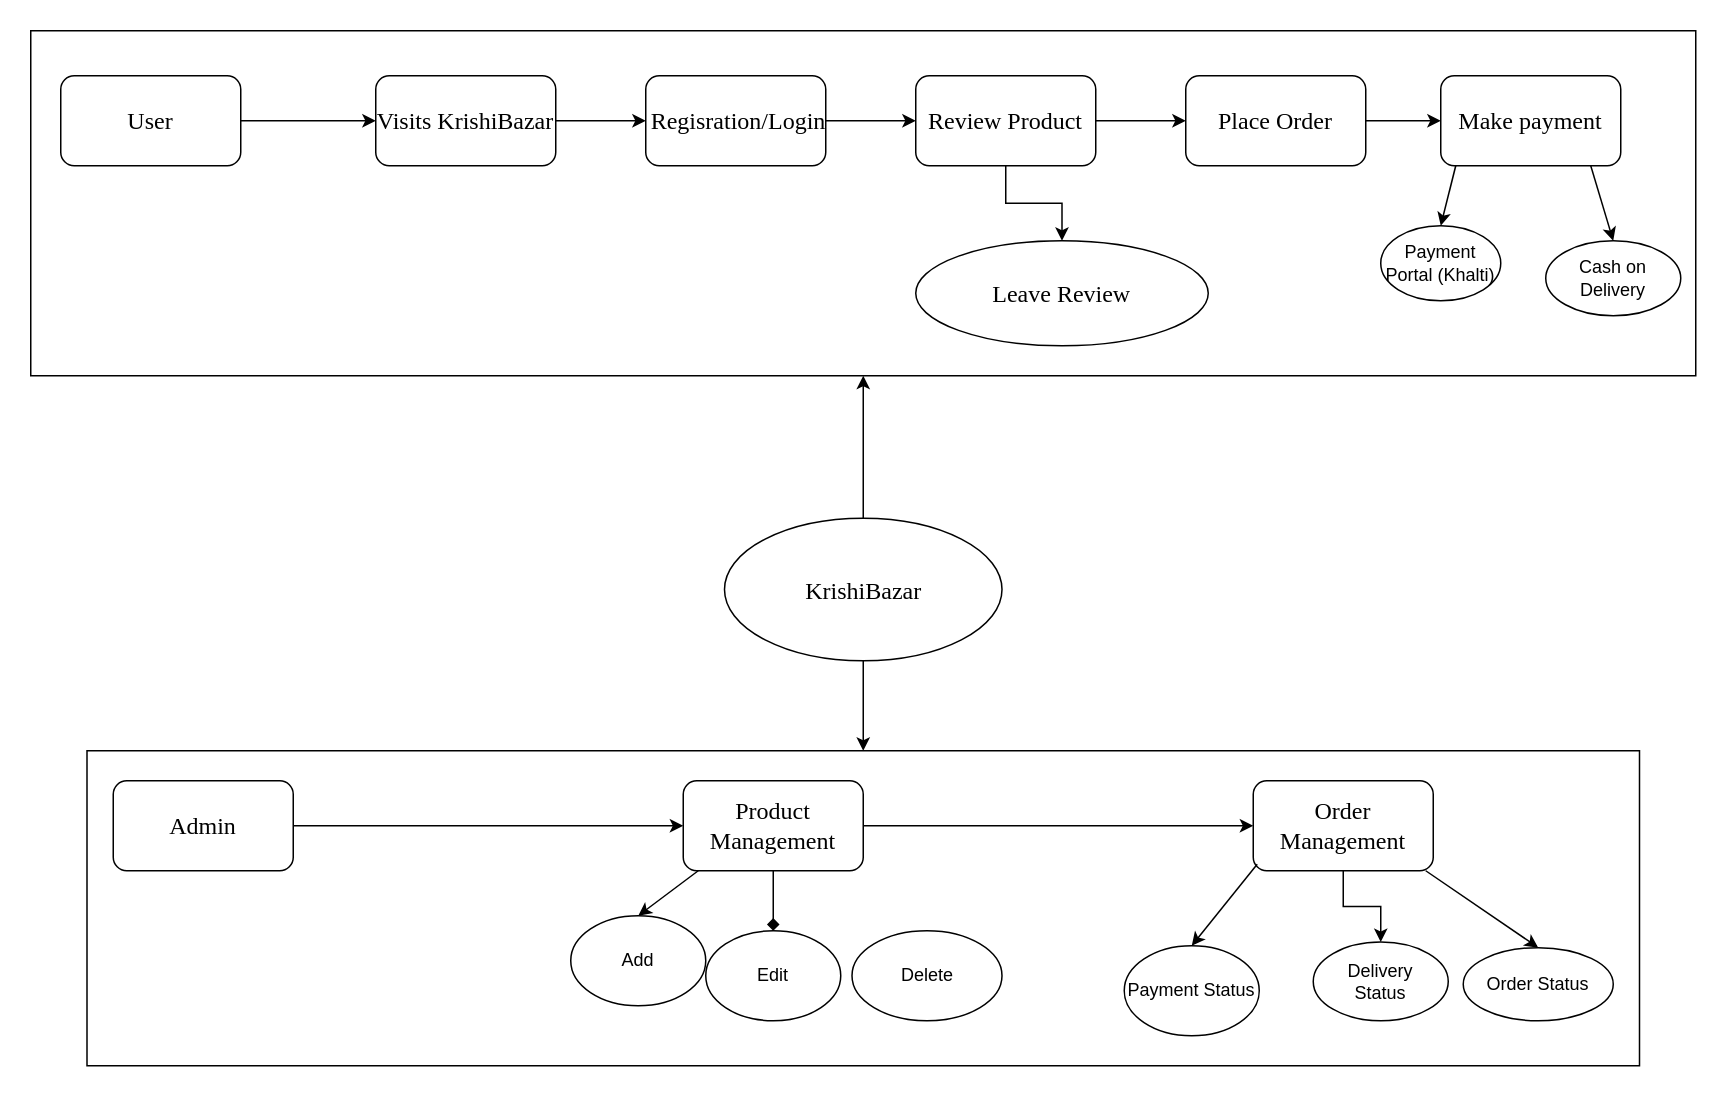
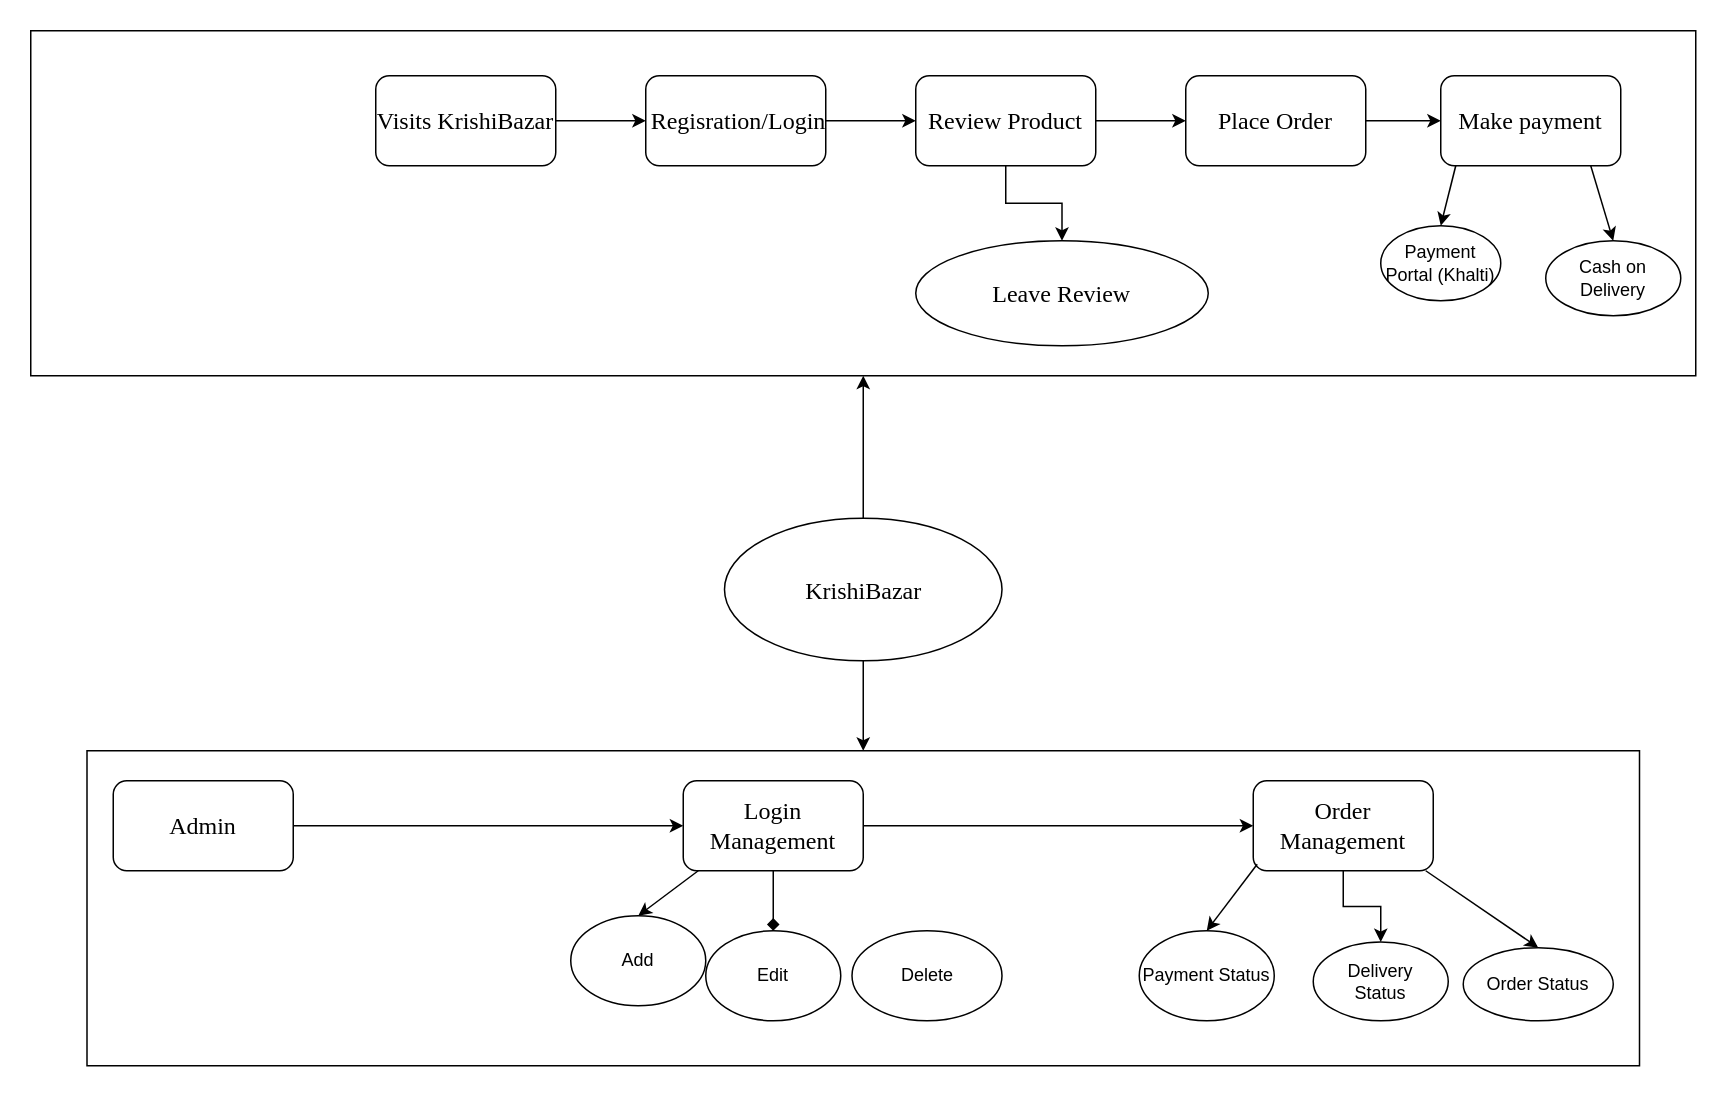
node "User": removed
edge "User" -> "Visits KrishiBazar": removed
node "Product Management": label "Product Management" -> "Login Management"
node "Payment Status": moved (1192, 991) -> (1207, 976)
